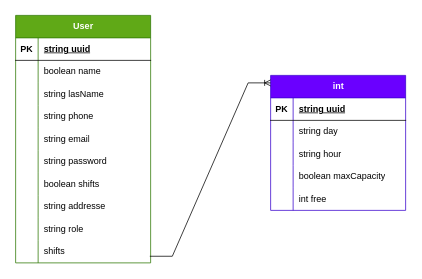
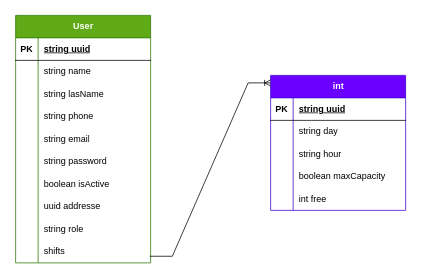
node "boolean name": label "boolean name" -> "string name"
node "boolean shifts": label "boolean shifts" -> "boolean isActive"
node "string addresse": label "string addresse" -> "uuid addresse"
